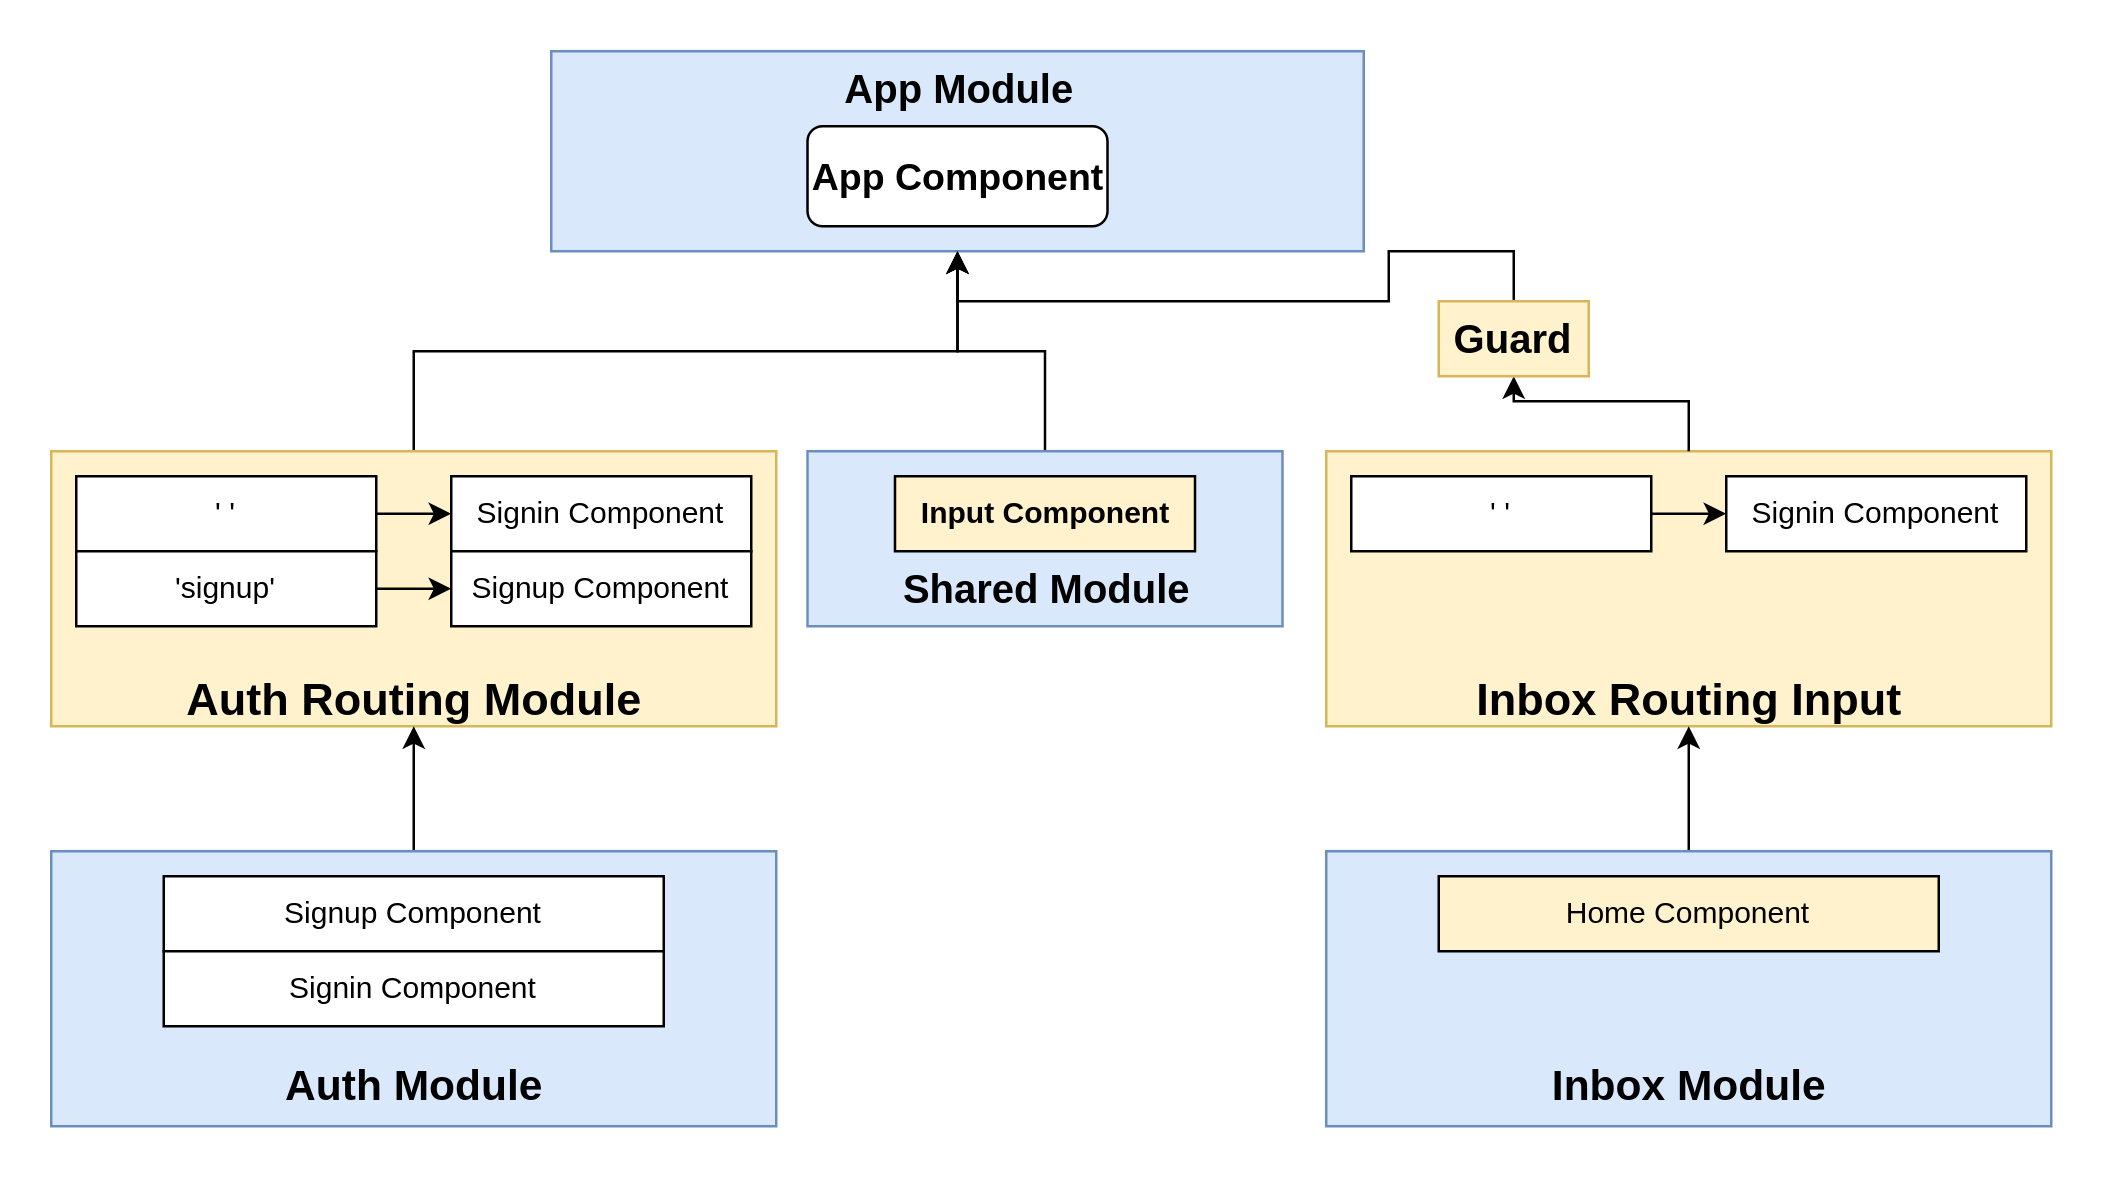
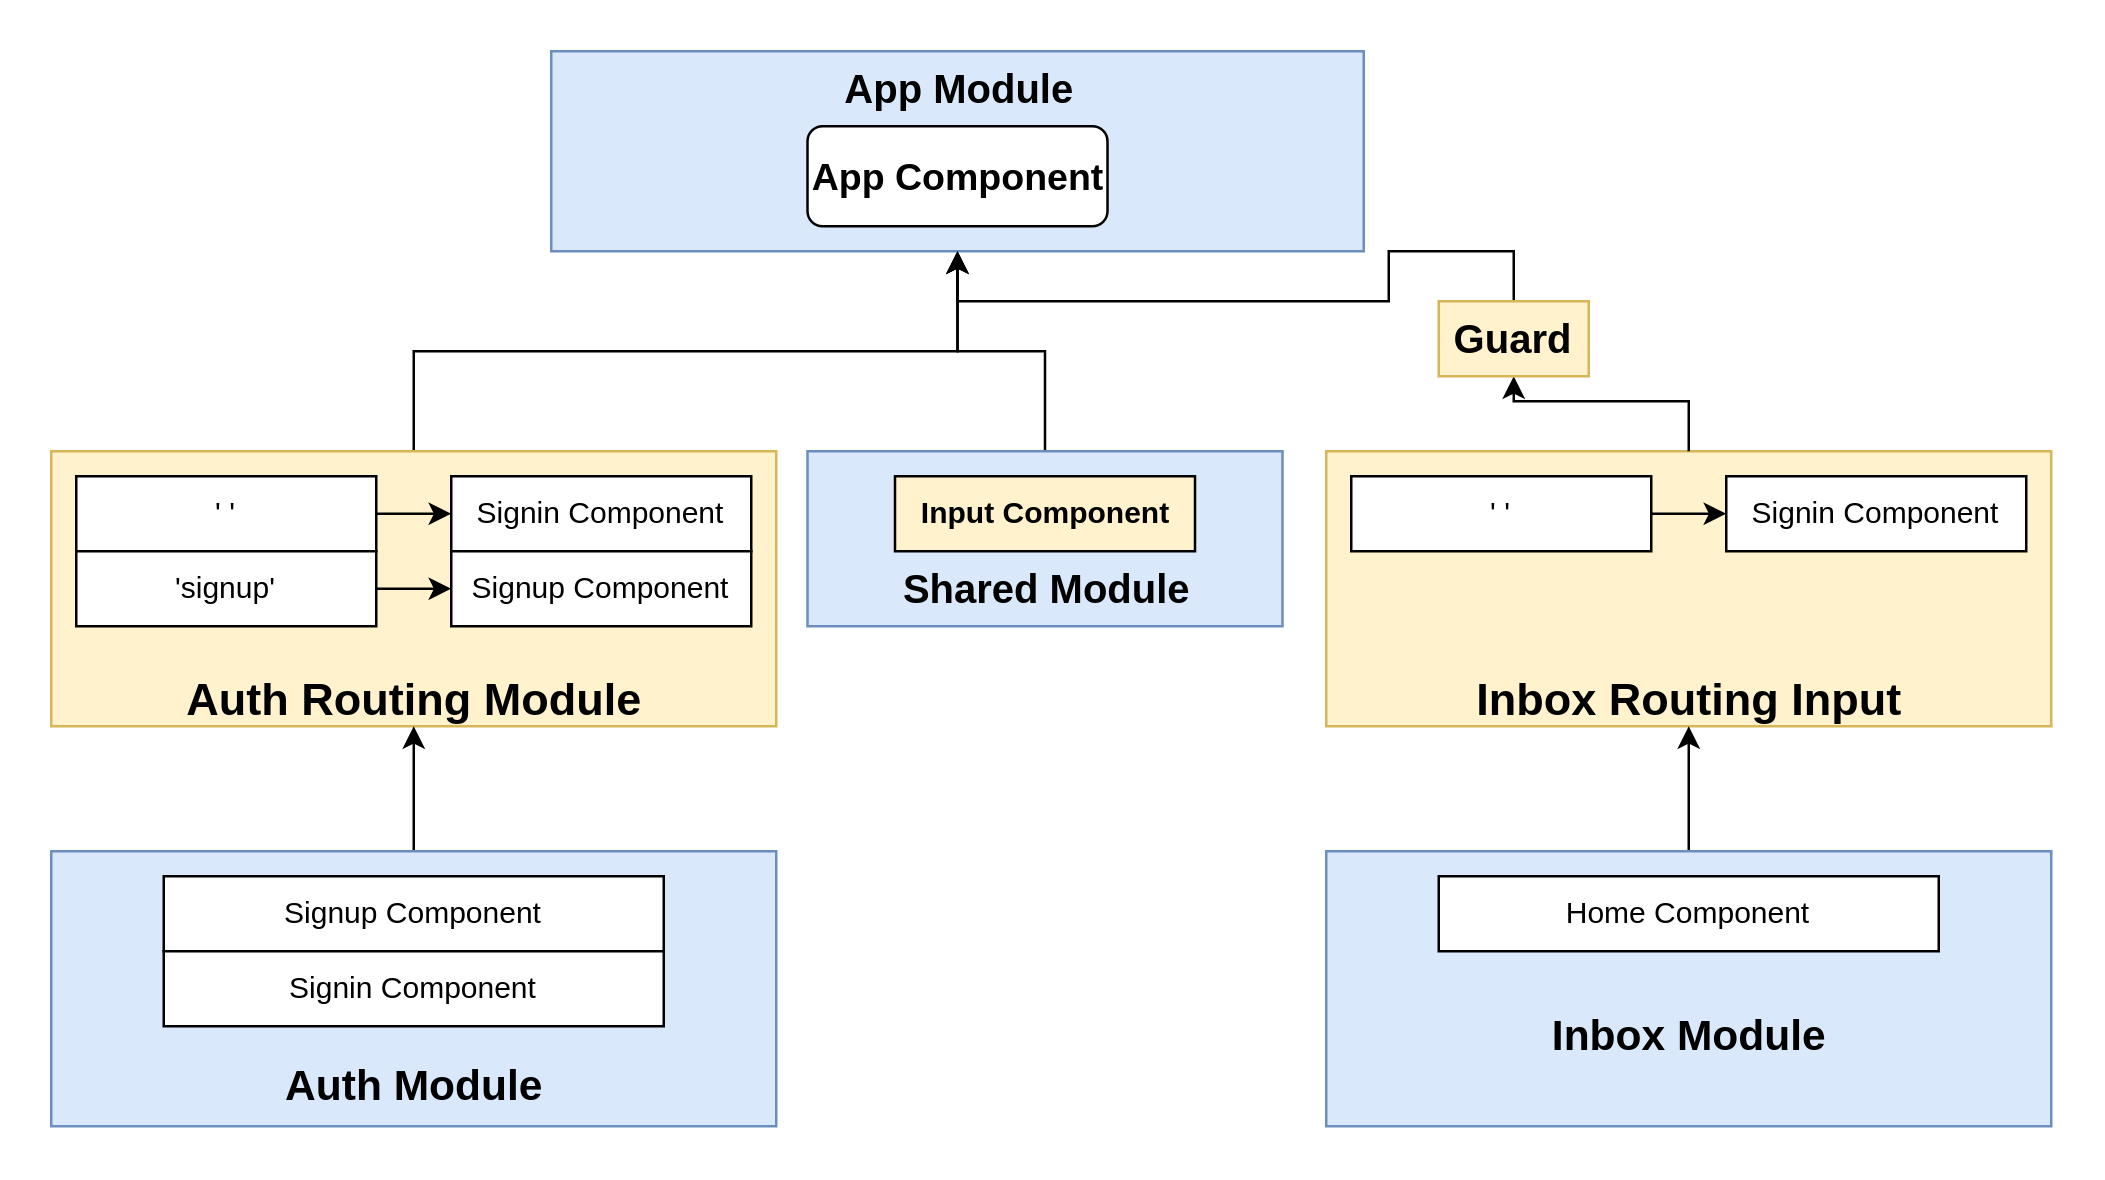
node "Home Component": fillcolor #fff2cc -> #ffffff
node "Inbox Module": moved (1689, 1089) -> (1689, 1039)
